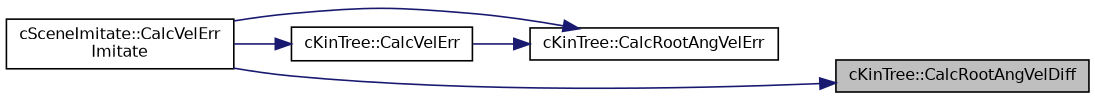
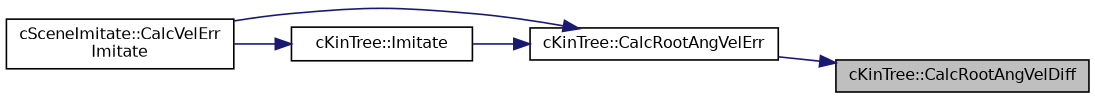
node "cKinTree::CalcVelErr": label "cKinTree::CalcVelErr" -> "cKinTree::Imitate"
edge "cSceneImitate::CalcVelErr Imitate" -> "cKinTree::CalcRootAngVelDiff": now "cKinTree::CalcRootAngVelErr" -> "cKinTree::CalcRootAngVelDiff"
